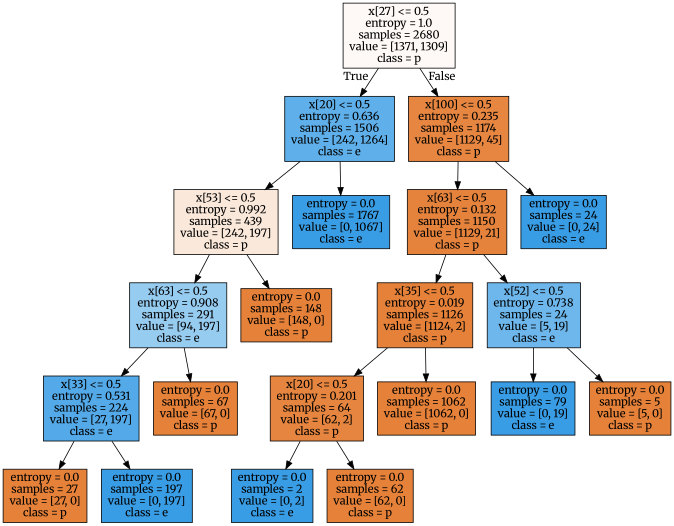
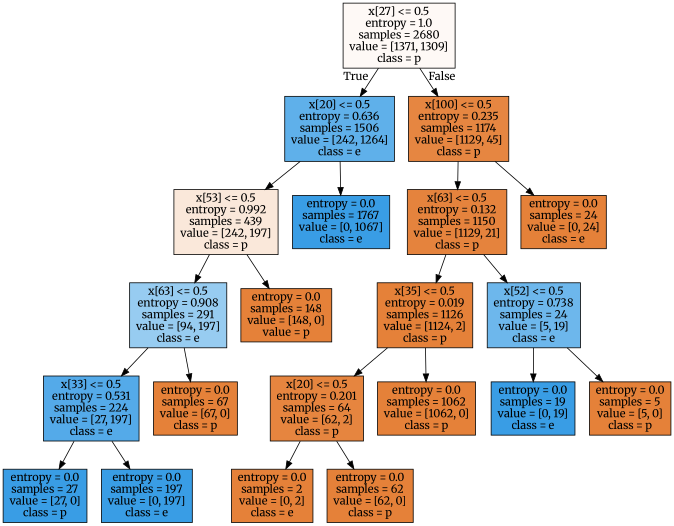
node "entropy = 0.0 samples = 24 value = [0, 24] class = e": fillcolor #399de5 -> #e58139
node "entropy = 0.0 samples = 148 value = [148, 0] class = p": label "entropy = 0.0 samples = 148 value = [148, 0] class = p" -> "entropy = 0.0 samples = 148 value = [148, 0] value = p"
node "entropy = 0.0 samples = 79 value = [0, 19] class = e": label "entropy = 0.0 samples = 79 value = [0, 19] class = e" -> "entropy = 0.0 samples = 19 value = [0, 19] class = e"
node "entropy = 0.0 samples = 27 value = [27, 0] class = p": fillcolor #e58139 -> #399de5
node "entropy = 0.0 samples = 2 value = [0, 2] class = e": fillcolor #399de5 -> #e58139
